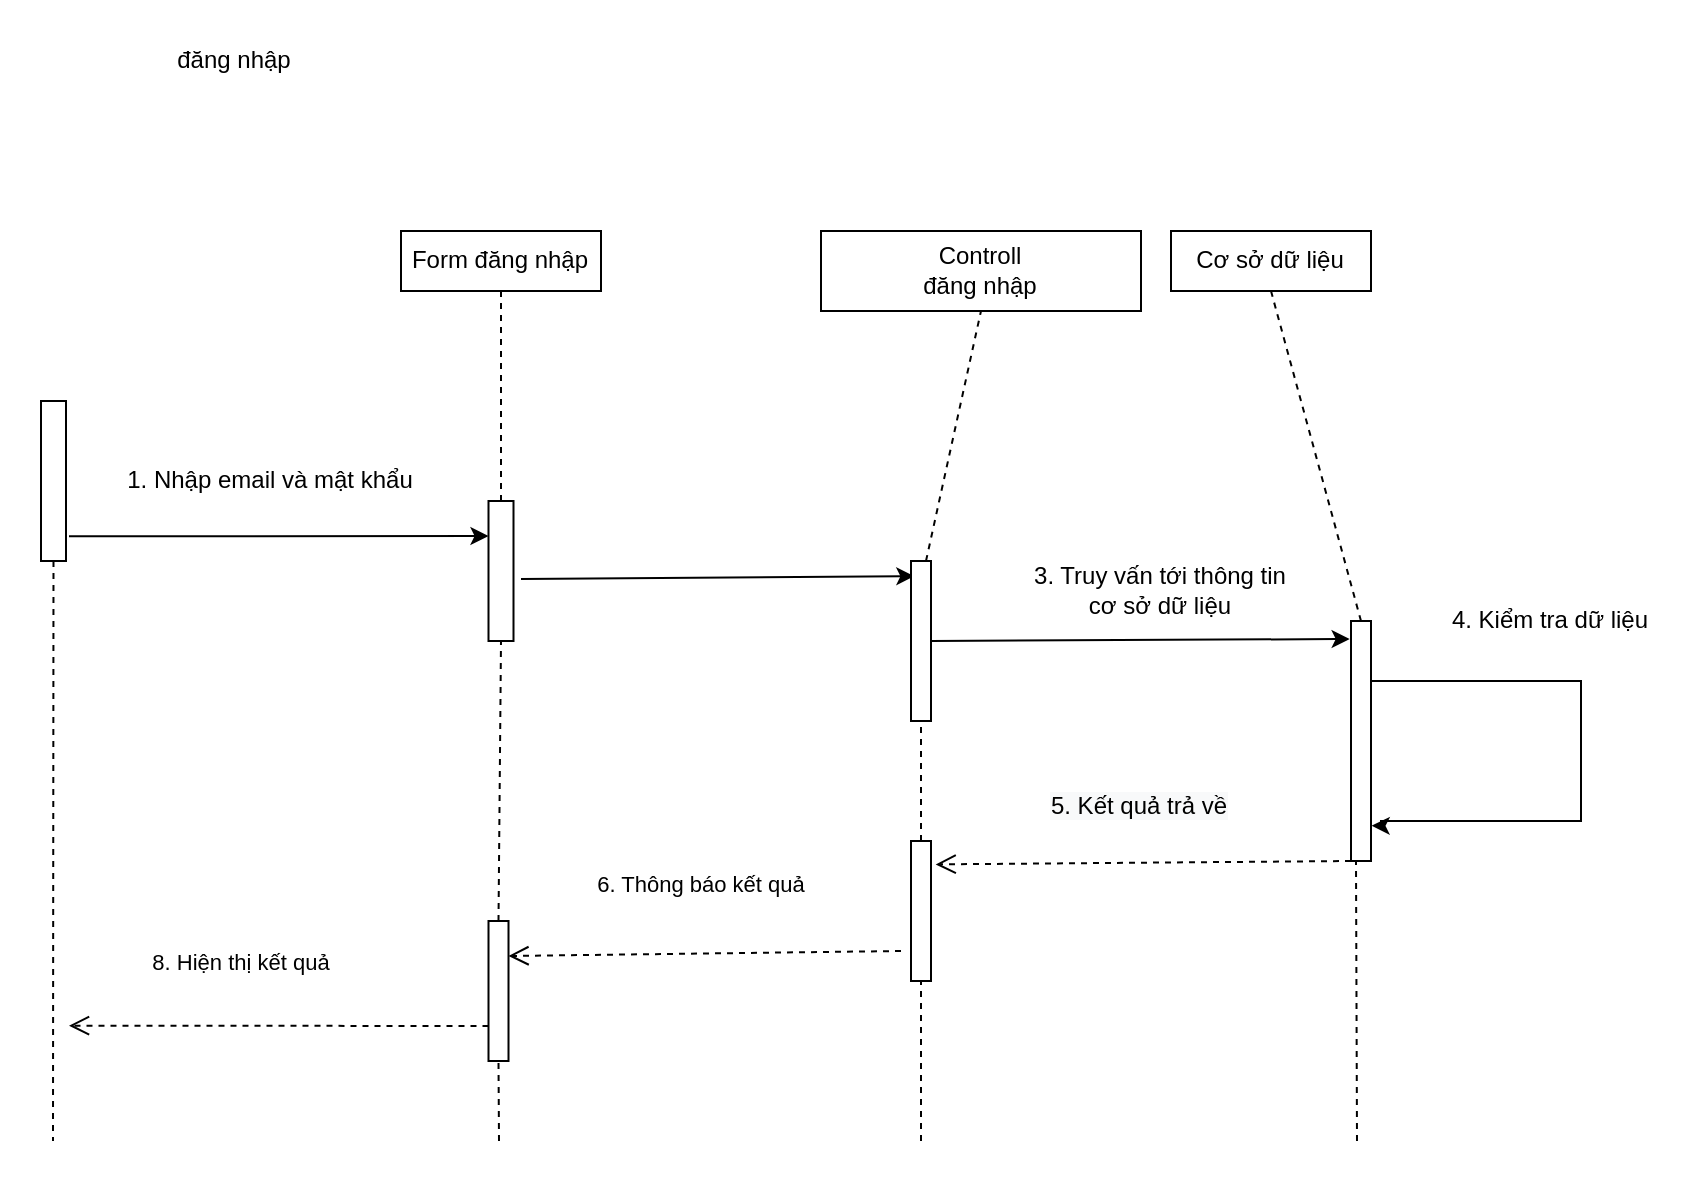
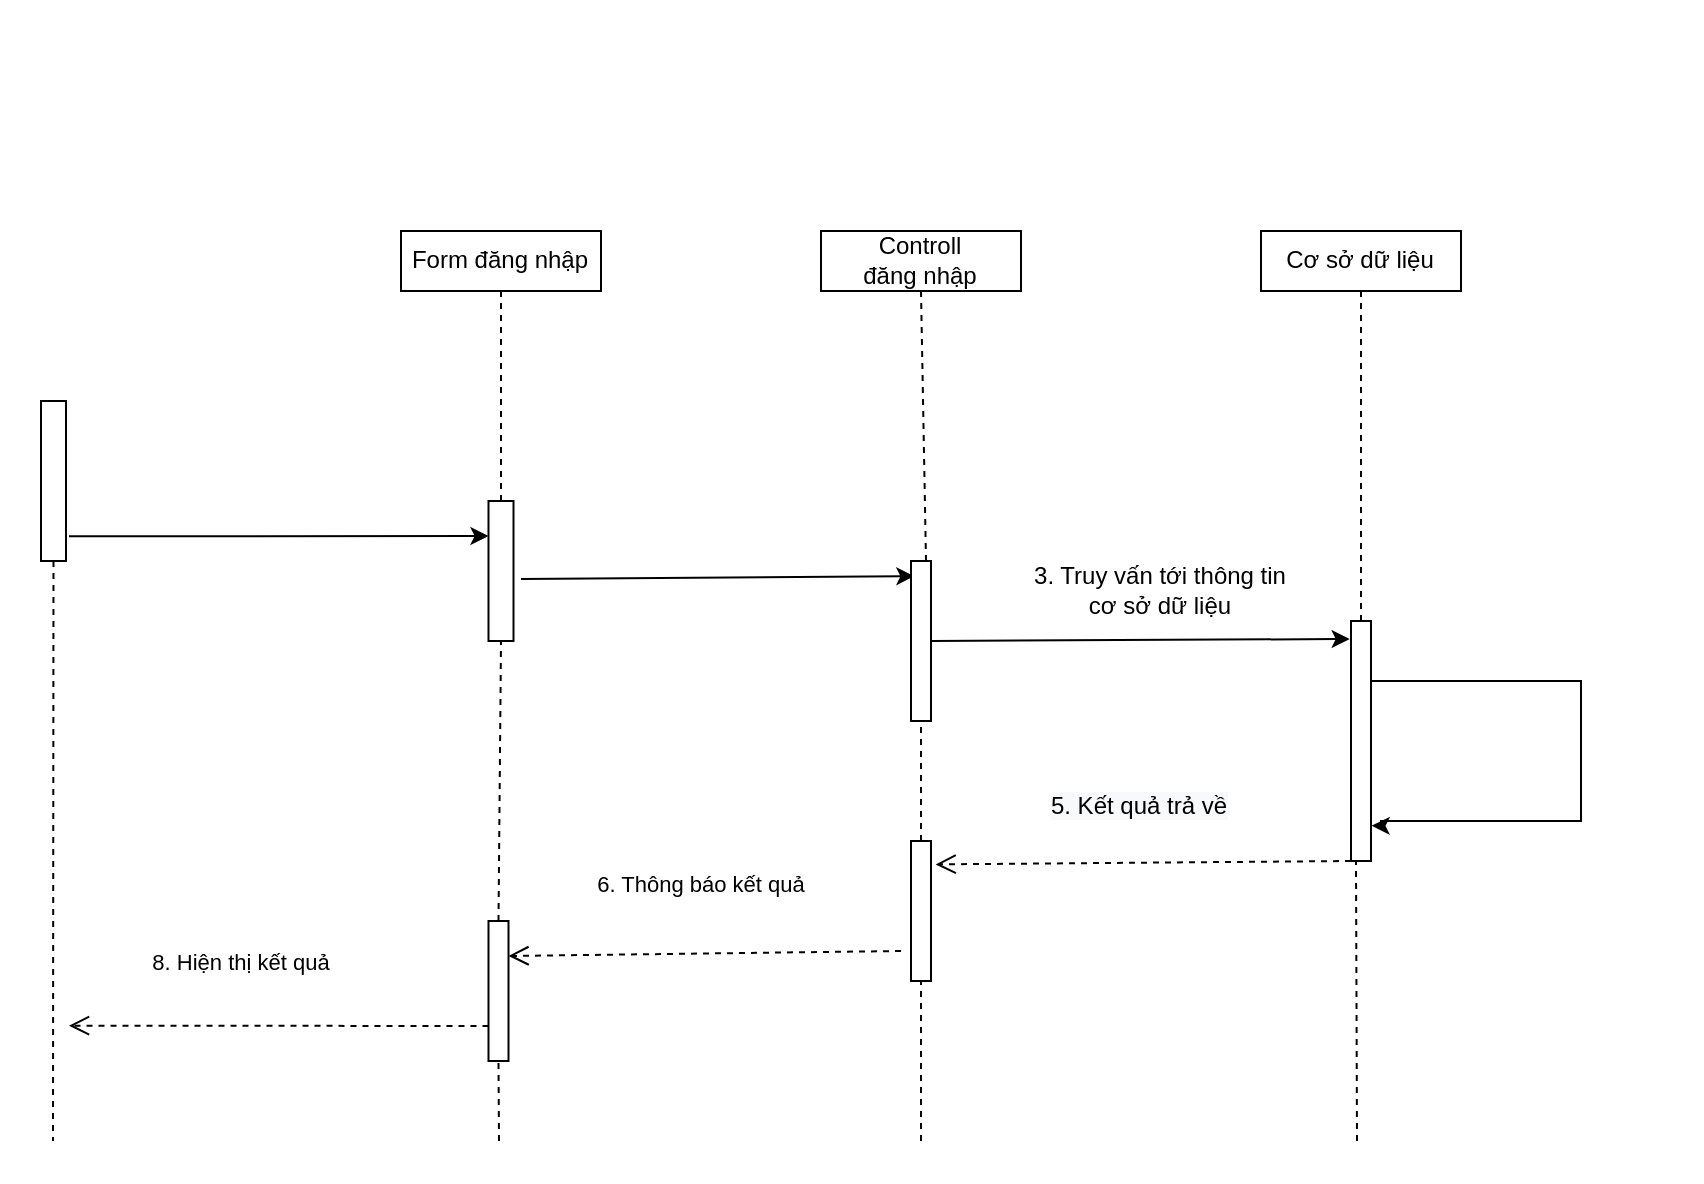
node "đăng nhập": removed
node "Cơ sở dữ liệu": moved (1271, 261) -> (1361, 261)
node "Controll đăng nhập": size 320x80 -> 200x60
node "1. Nhập email và mật khẩu": removed
node "4. Kiểm tra dữ liệu": removed
